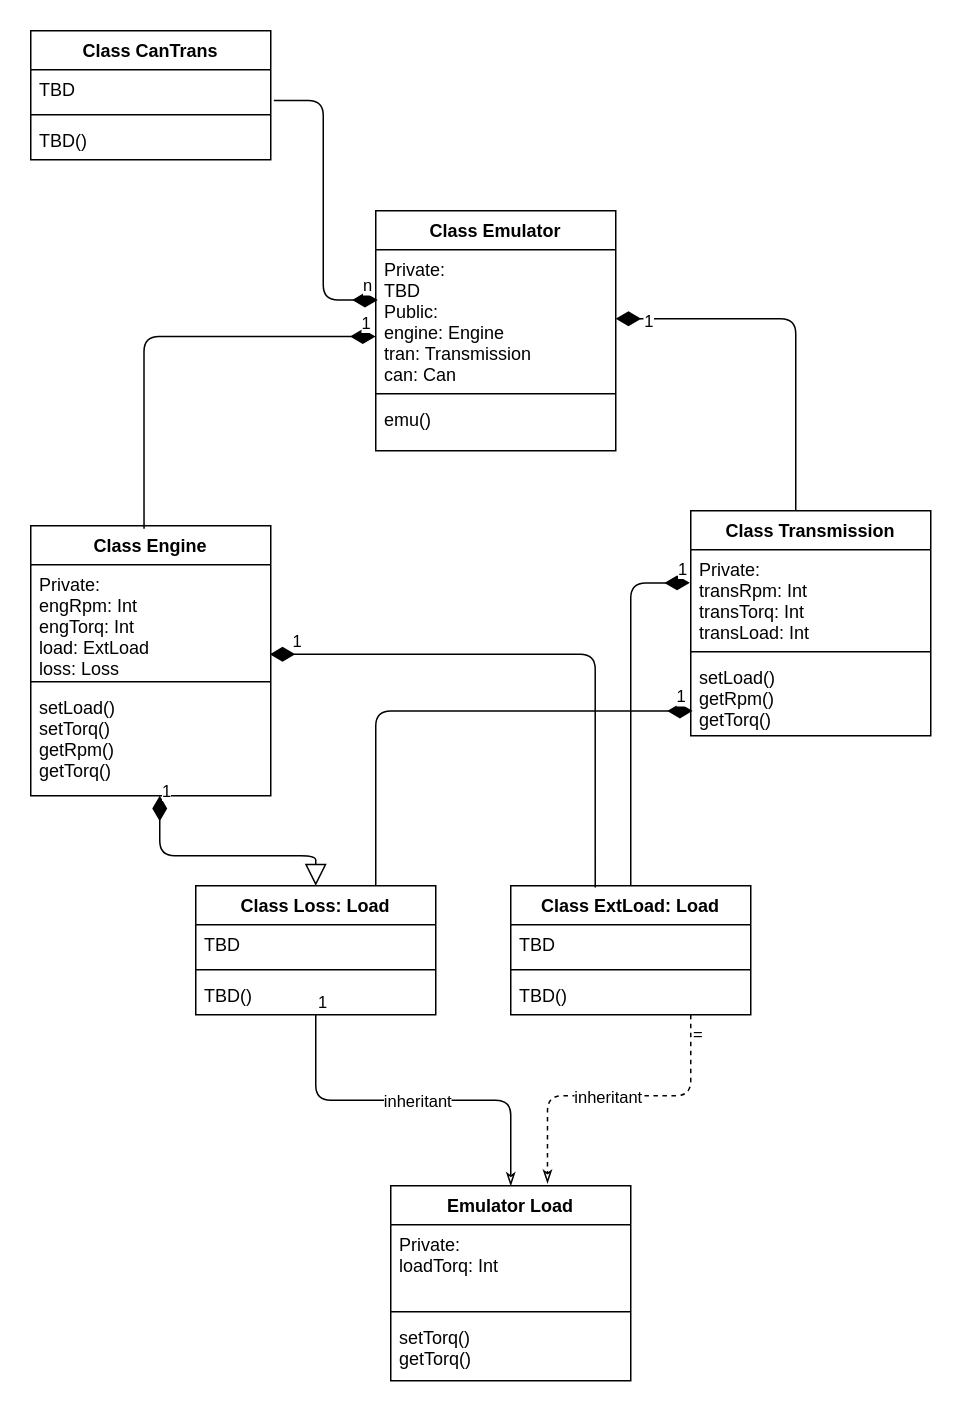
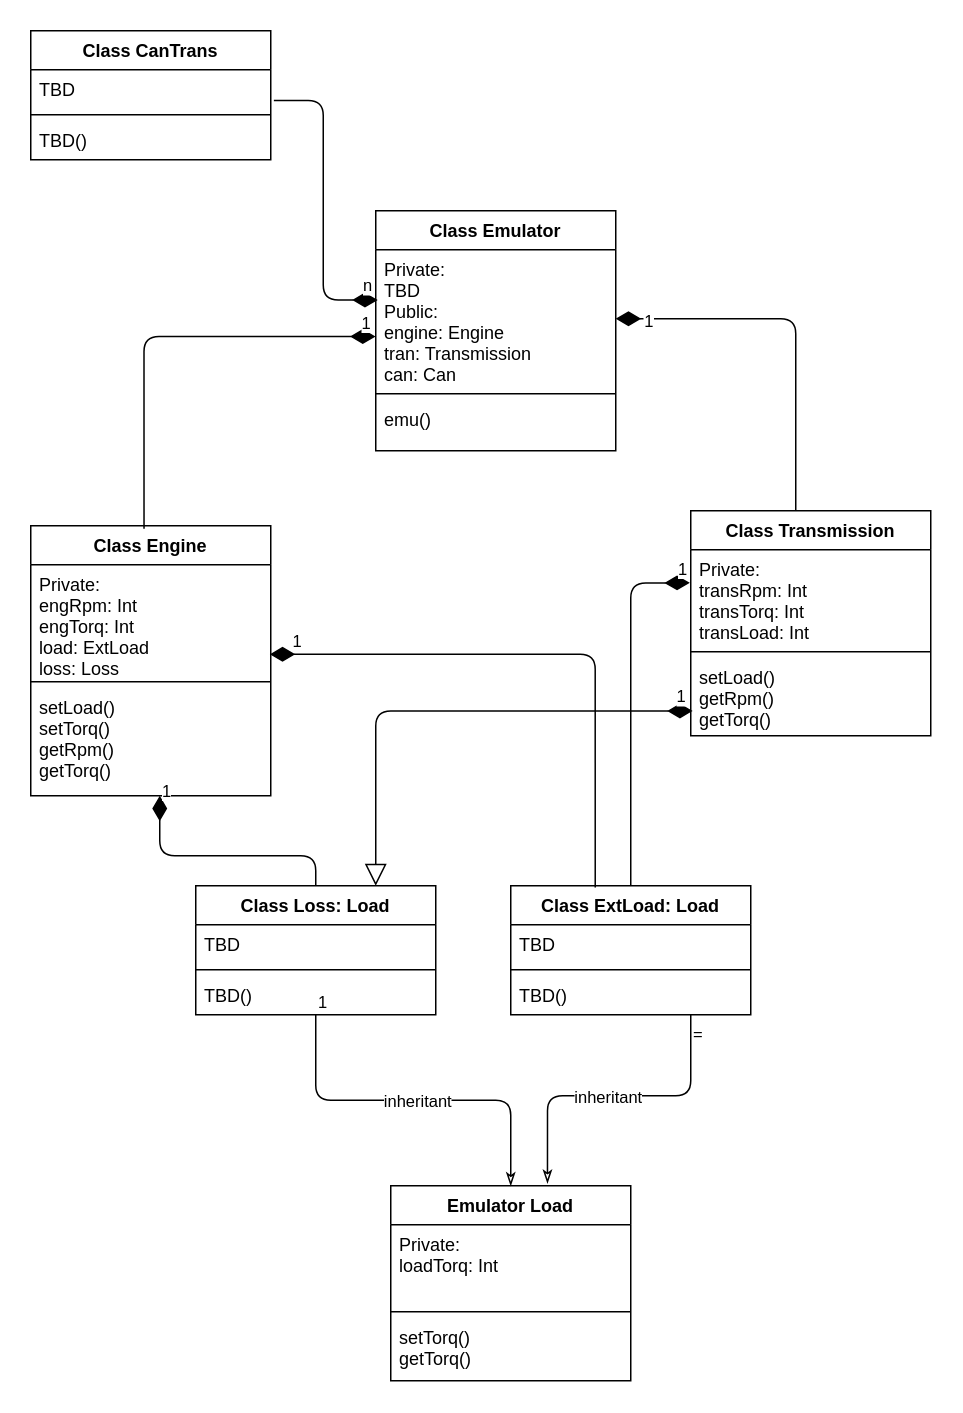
edge "setLoad() setTorq() getRpm() getTorq()" -- "Class Loss: Load": arrowhead block -> none
edge "Class Loss: Load" -> "setLoad() getRpm() getTorq()": arrowhead none -> block
edge "Class ExtLoad: Load" -> "Emulator Load": style dashed -> solid
